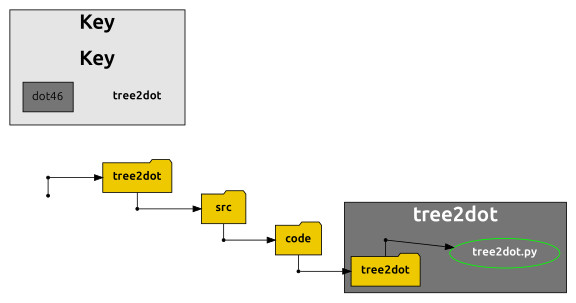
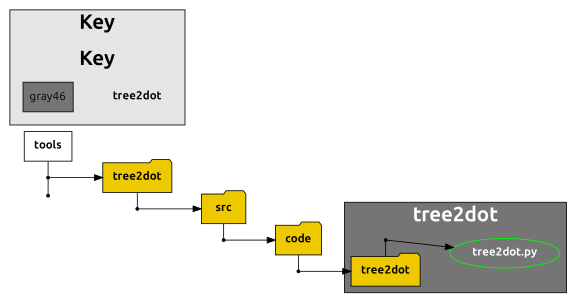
node "dot46": label "dot46" -> "gray46"
node "tools": added
